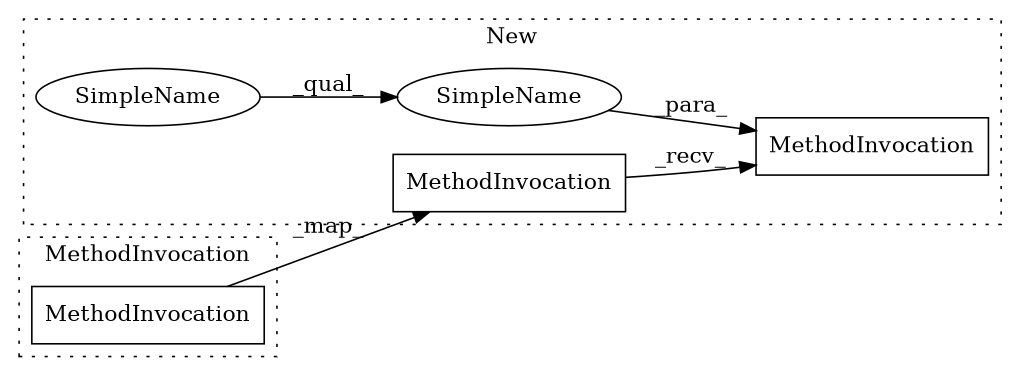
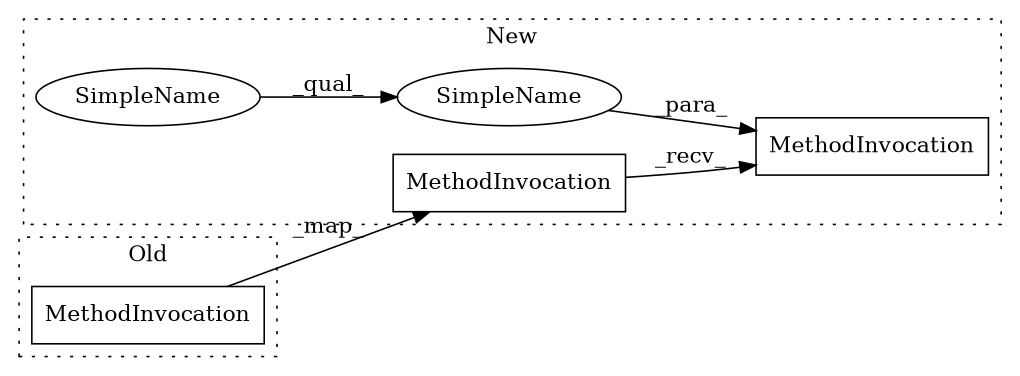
cluster "MethodInvocation": label "MethodInvocation" -> "Old"
